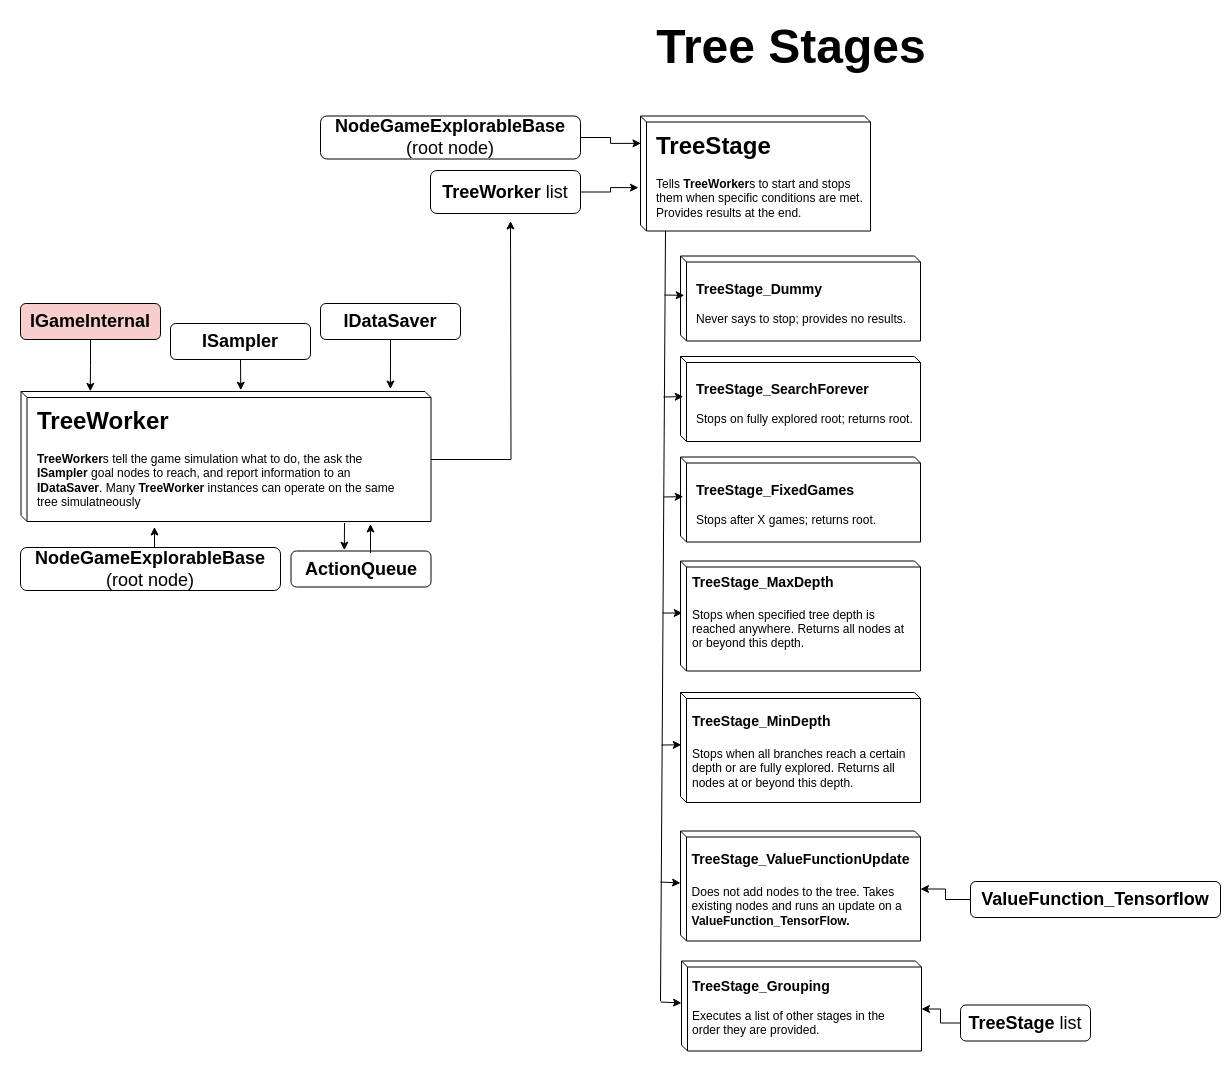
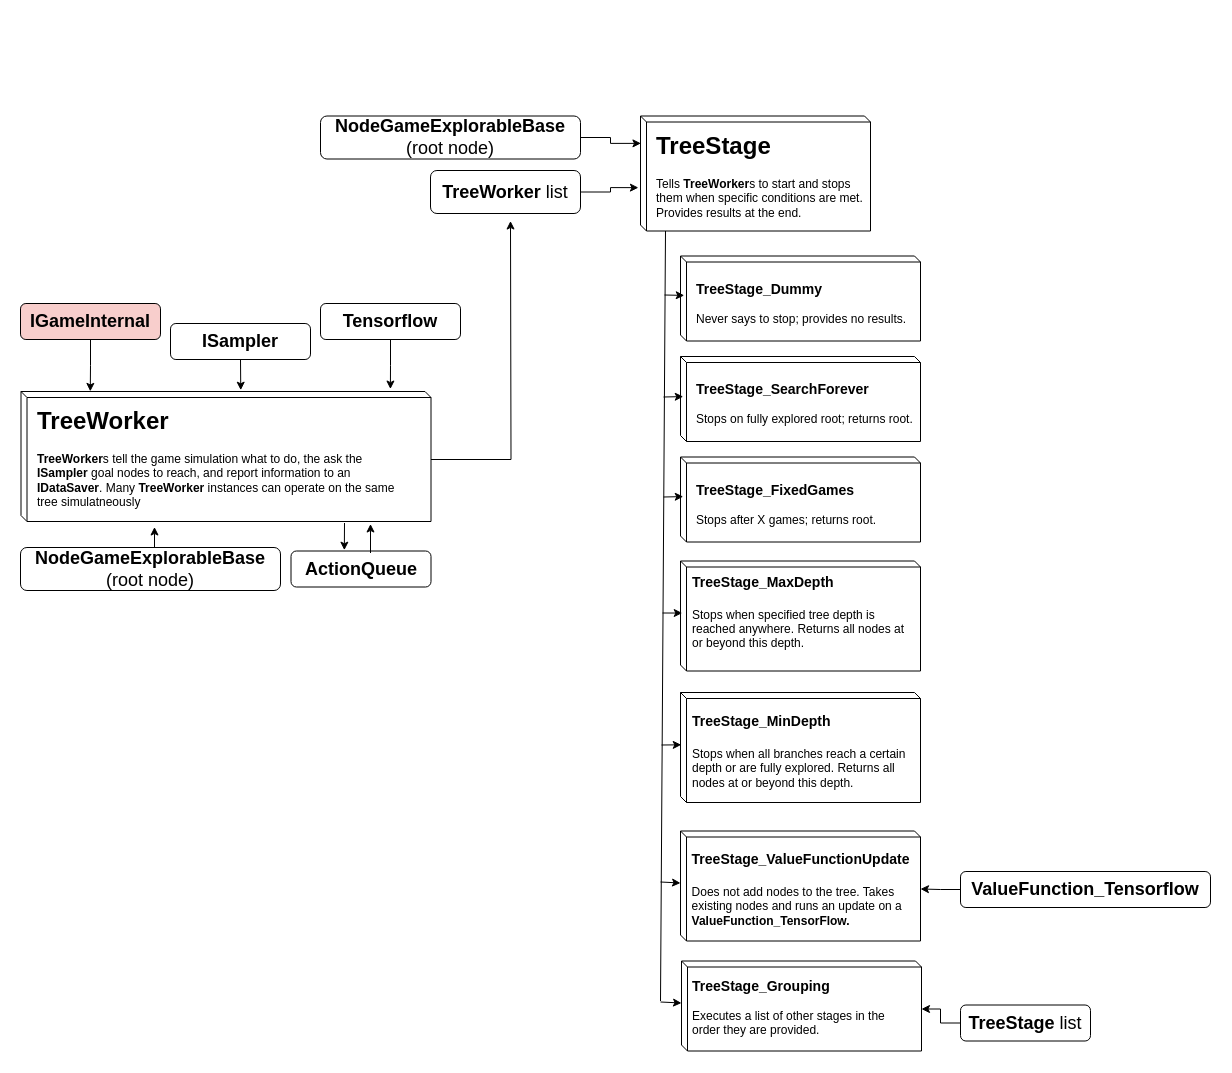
node "Tree Stages": removed
node "IDataSaver": label "IDataSaver" -> "Tensorflow"
node "ValueFunction_Tensorflow": moved (1096, 900) -> (1086, 890)
